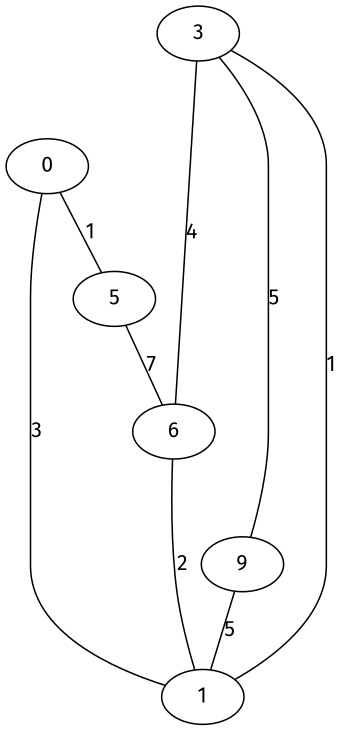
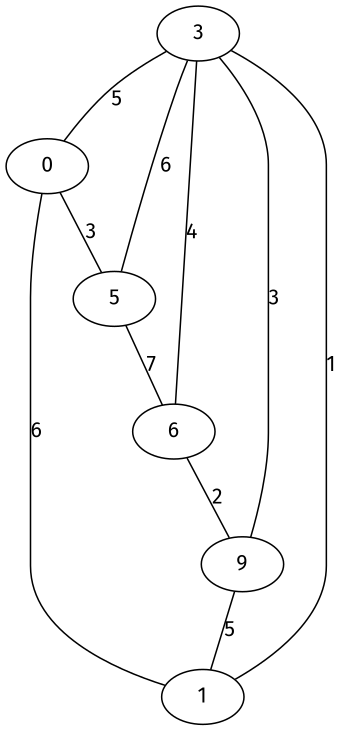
edge "3" -- "0": added, label "5"
edge "3" -- "5": added, label "6"
edge "0" -- "5": label "1" -> "3"
edge "3" -- "9": label "5" -> "3"
edge "0" -- "1": label "3" -> "6"
edge "6" -- "1": now "6" -- "9"
